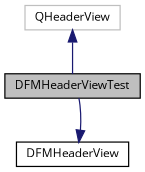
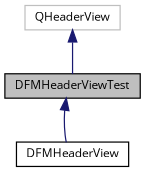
edge "DFMHeaderViewTest" -> "DFMHeaderView": reversed
